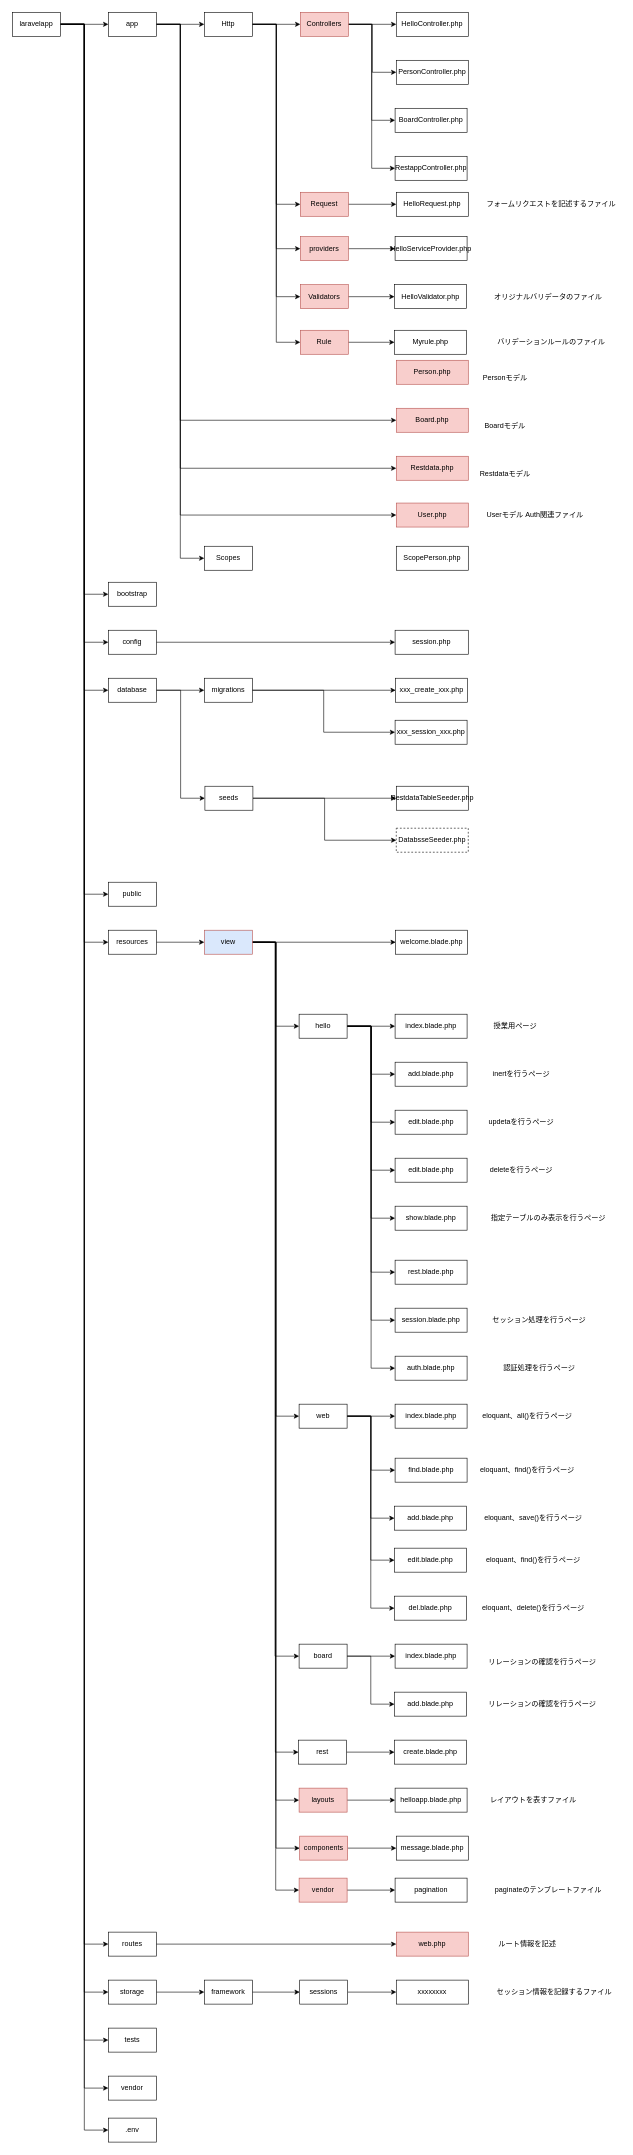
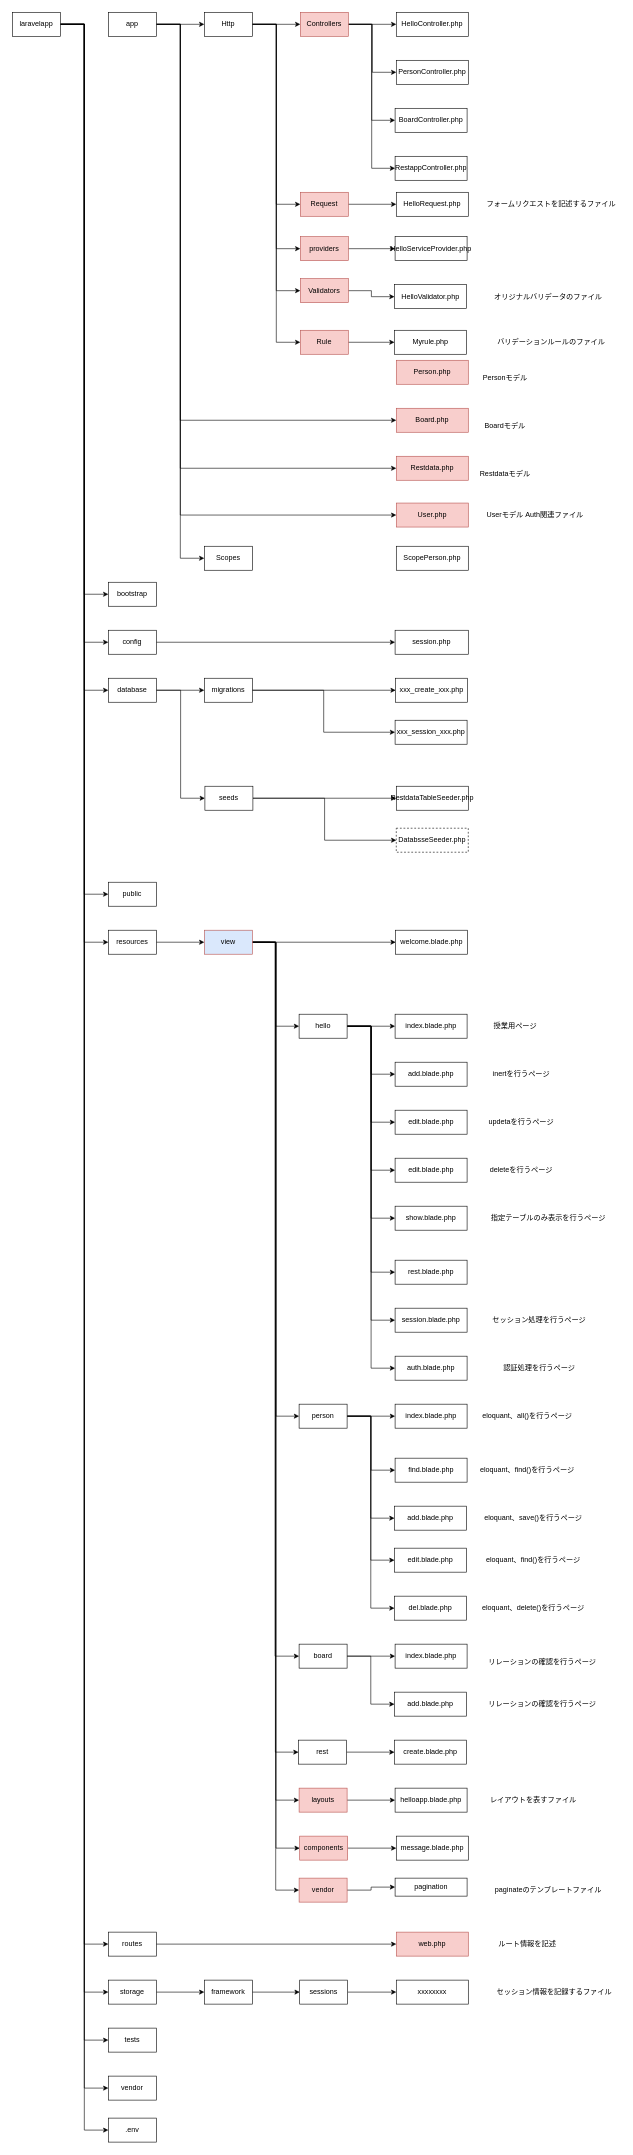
edge "laravelapp" -> "app": removed
node "Validators": moved (324, 297) -> (324, 291)
node "web": label "web" -> "person"
node "pagination": size 72x24 -> 72x18
